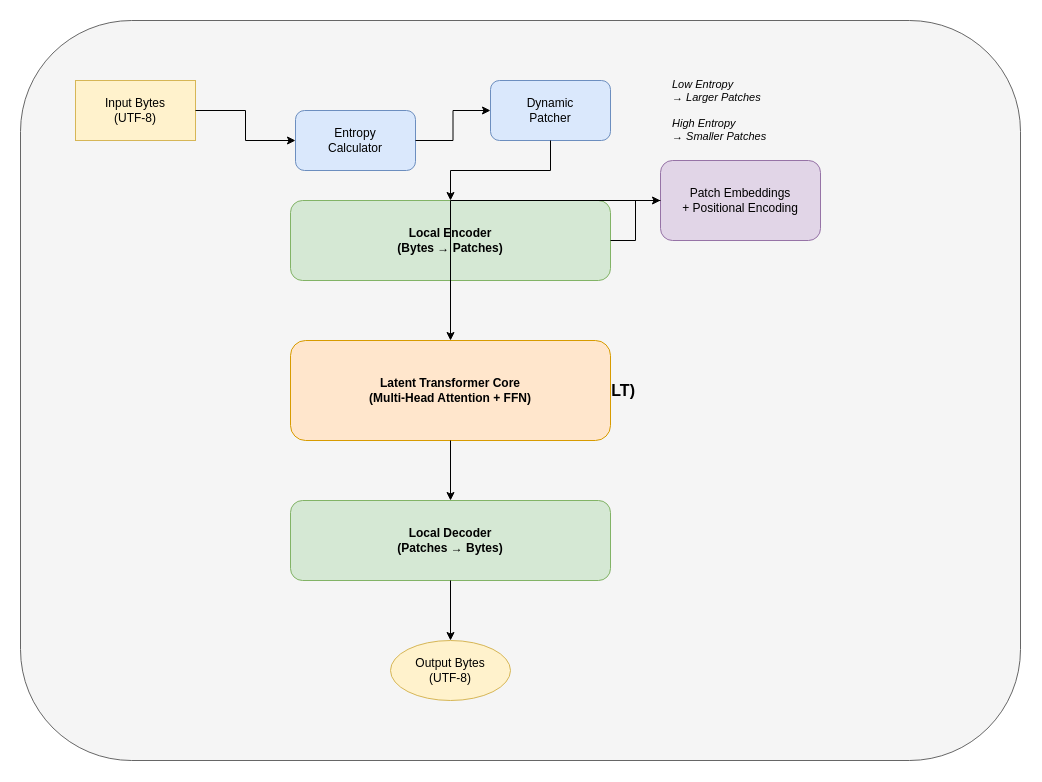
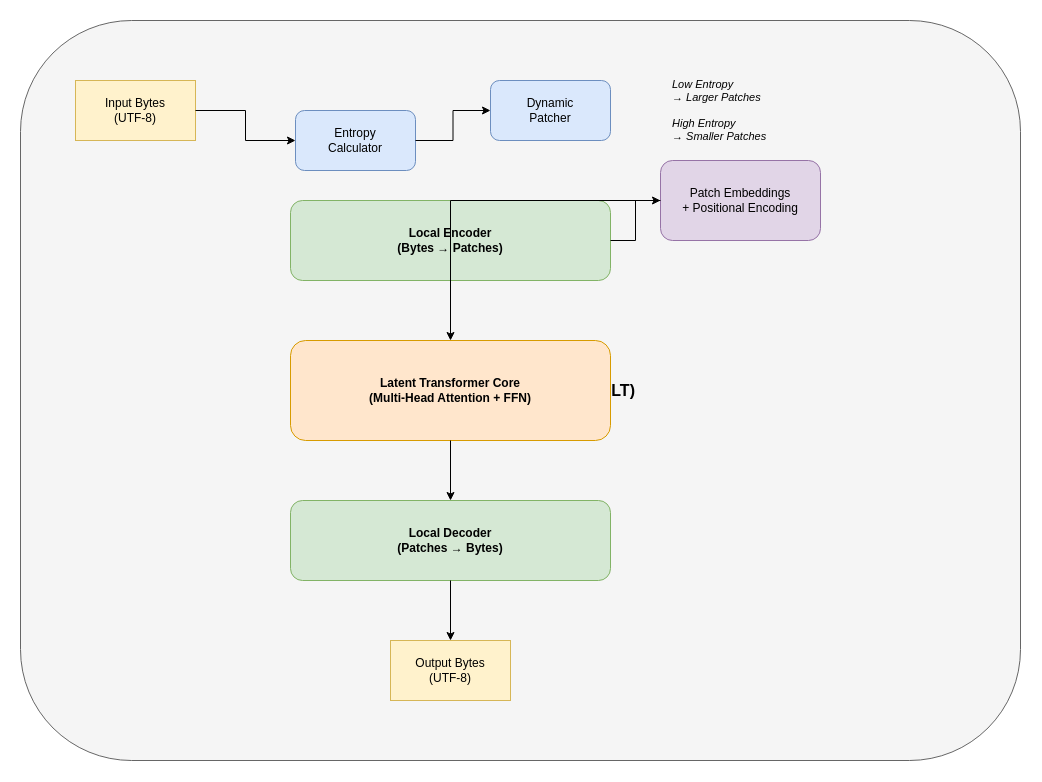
edge "Dynamic Patcher" -> "Local Encoder (Bytes → Patches)": removed
node "Output Bytes (UTF-8)": shape ellipse -> rectangle
